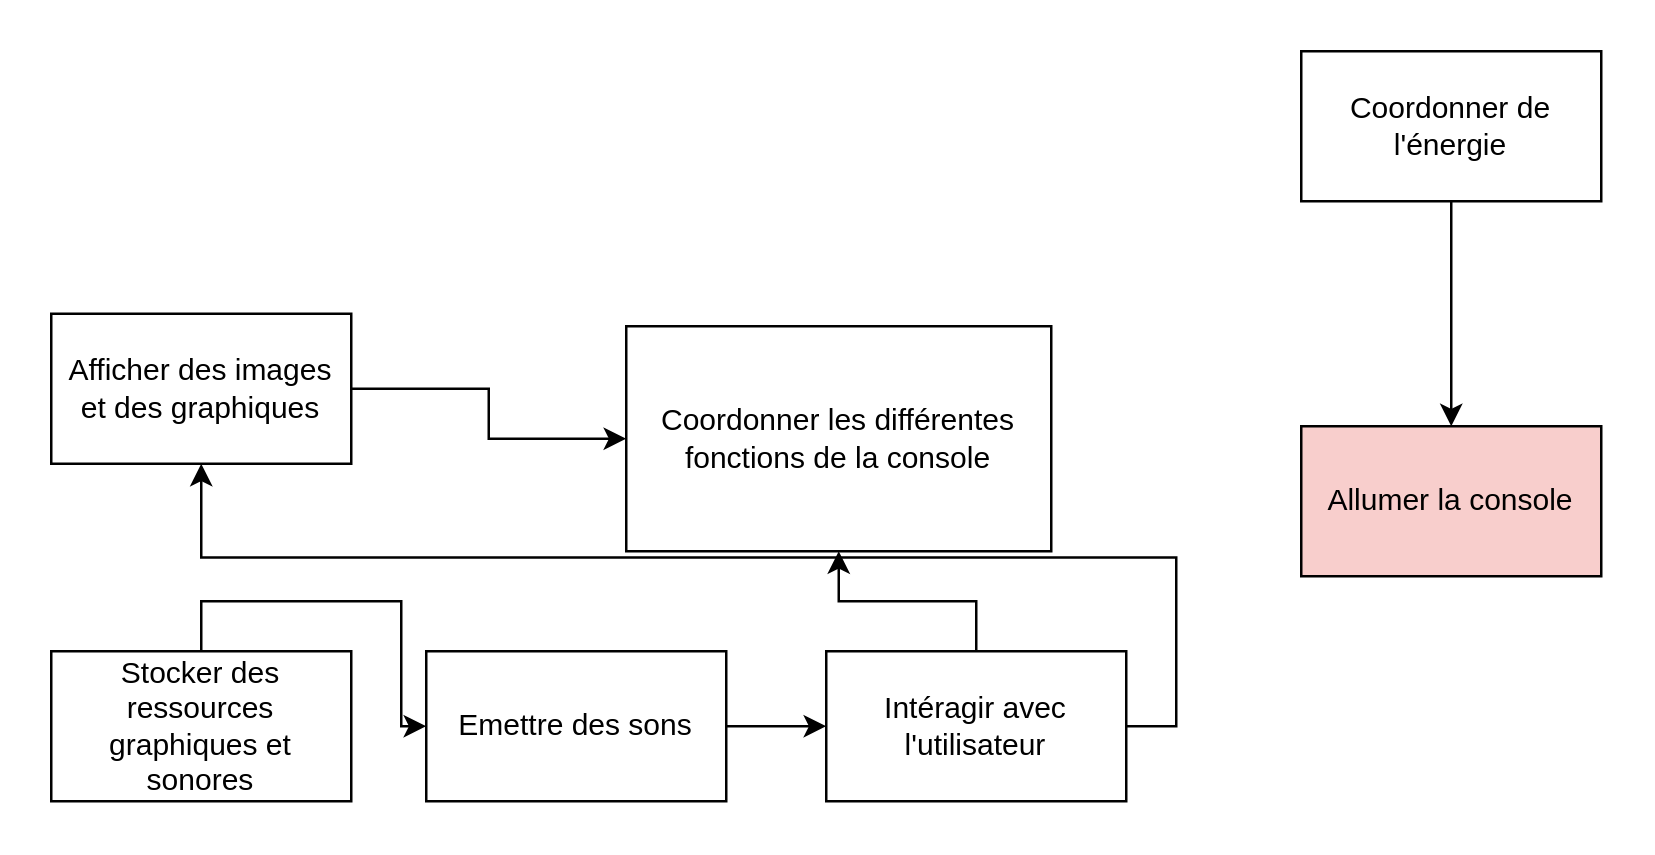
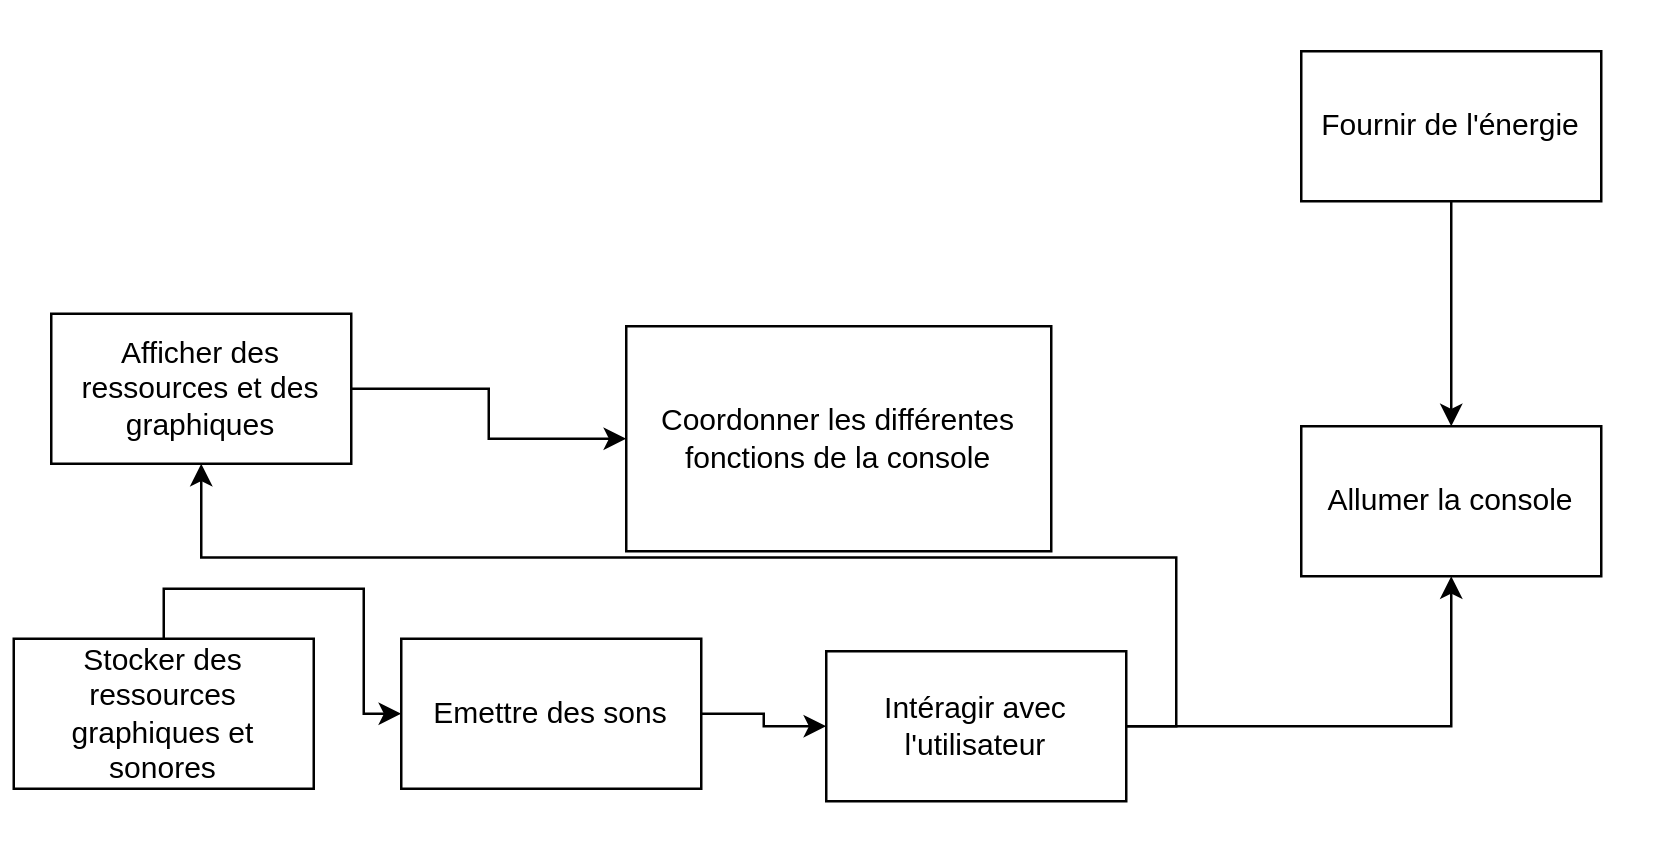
node "Coordonner de l'énergie": label "Coordonner de l'énergie" -> "Fournir de l'énergie"
node "Afficher des images et des graphiques": label "Afficher des images et des graphiques" -> "Afficher des ressources et des graphiques"
node "Allumer la console": fillcolor #f8cecc -> #ffffff
edge "Intéragir avec l'utilisateur" -> "Coordonner les différentes fonctions de la console": now "Intéragir avec l'utilisateur" -> "Allumer la console"
node "Stocker des ressources graphiques et sonores": moved (201, 726) -> (164, 714)
node "Emettre des sons": moved (576, 726) -> (551, 714)
